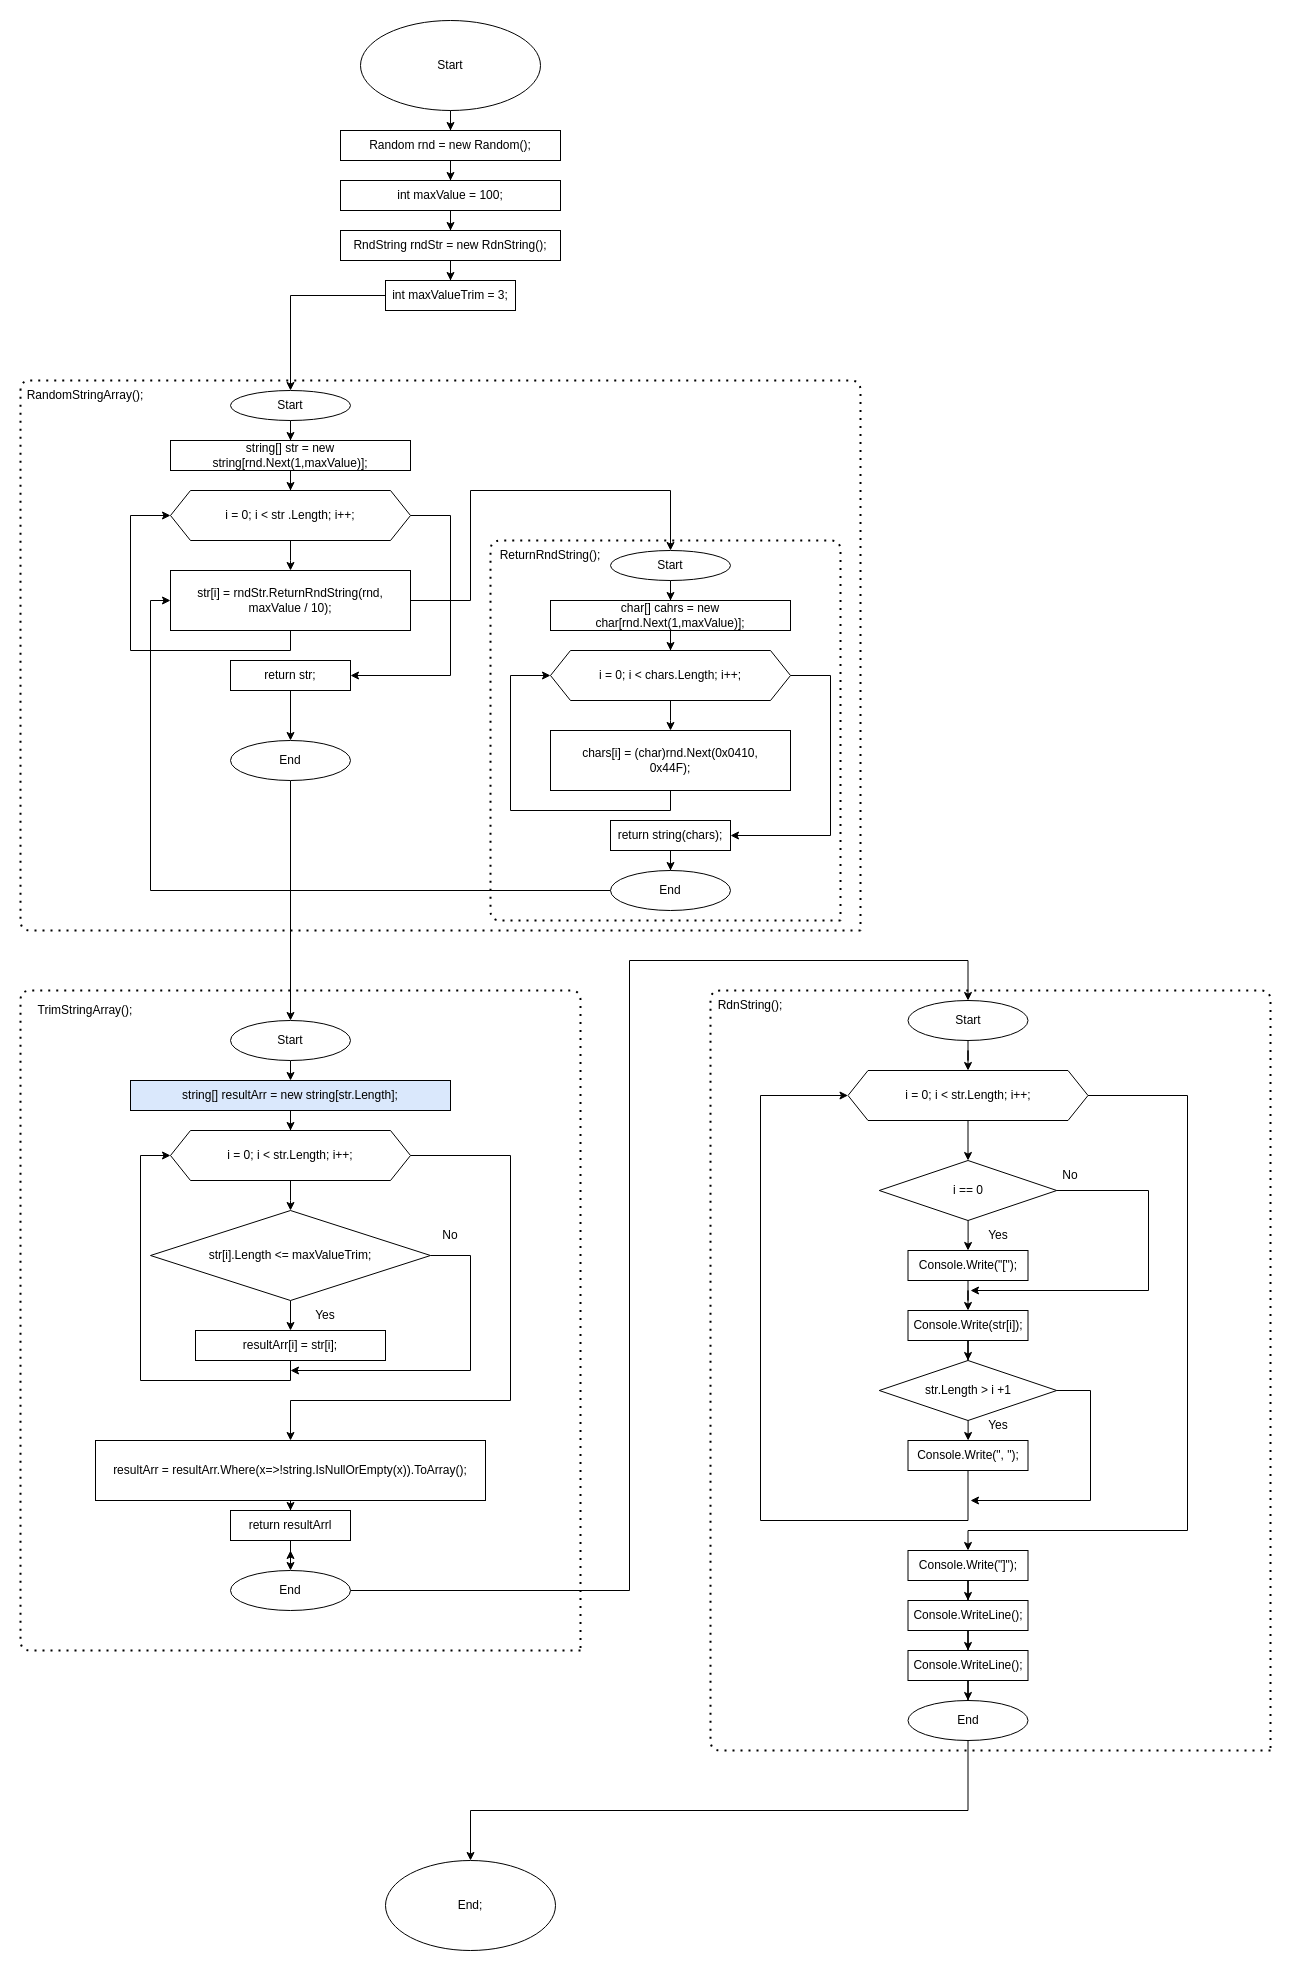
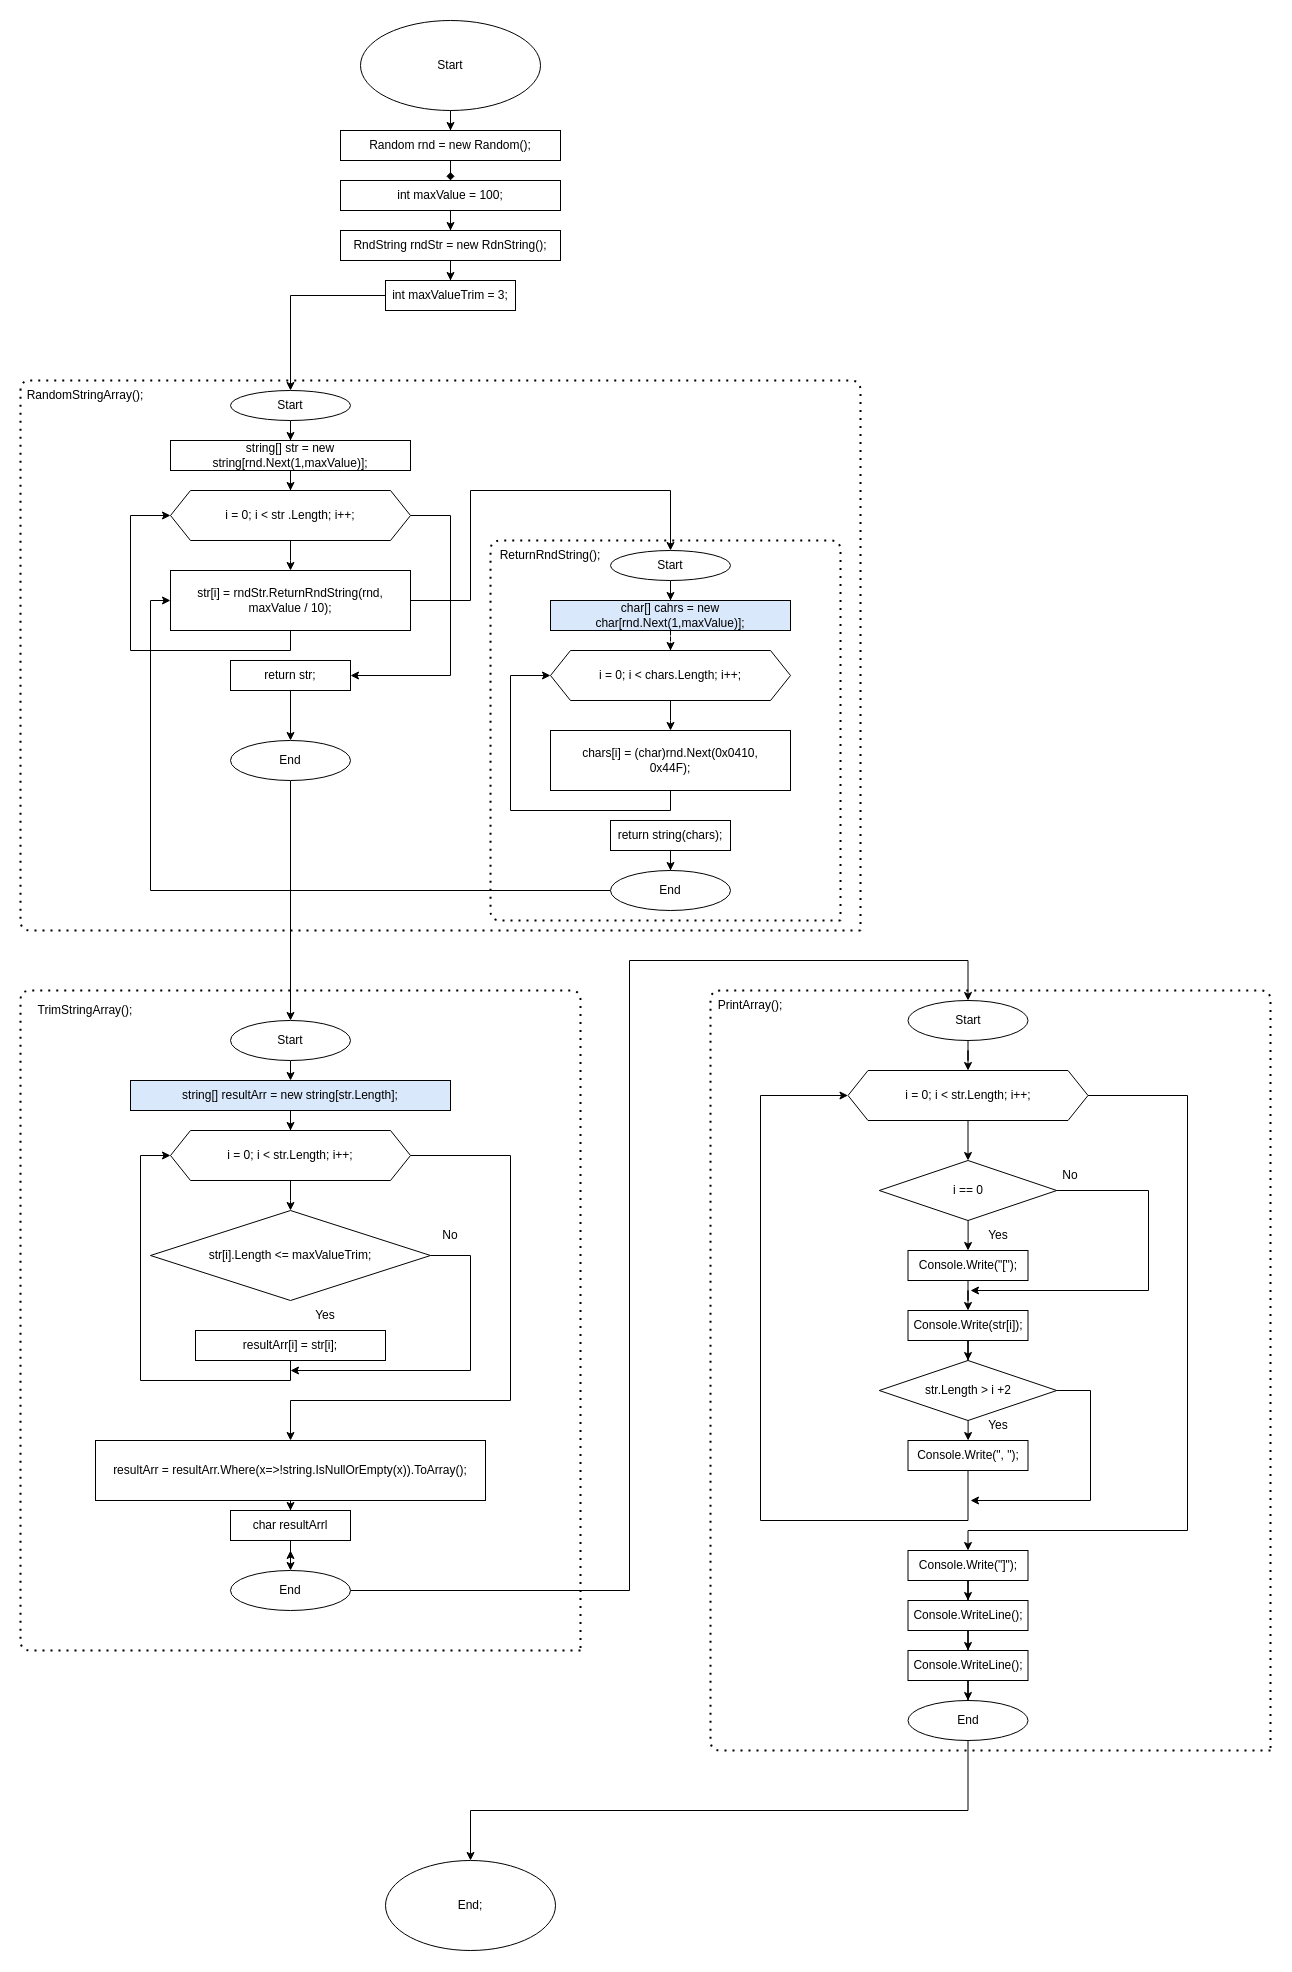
edge "Random rnd = new Random();" -> "int maxValue = 100;": arrowhead classic -> diamond
node "char[] cahrs = new char[rnd.Next(1,maxValue)];": fillcolor #ffffff -> #dae8fc
edge "char[] cahrs = new char[rnd.Next(1,maxValue)];" -> "i = 0; i < chars.Length; i++;": style solid -> dashed
edge "i = 0; i < chars.Length; i++;" -> "return string(chars);": removed
node "RdnString();": label "RdnString();" -> "PrintArray();"
edge "str[i].Length <= maxValueTrim;" -> "resultArr[i] = str[i];": removed
node "str.Length > i +1": label "str.Length > i +1" -> "str.Length > i +2"
node "return resultArrl": label "return resultArrl" -> "char resultArrl"
